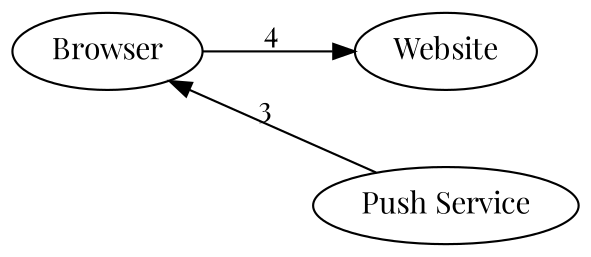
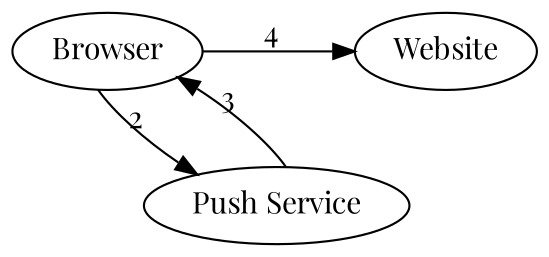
edge "Browser" -> "Push Service": added, label "2"
